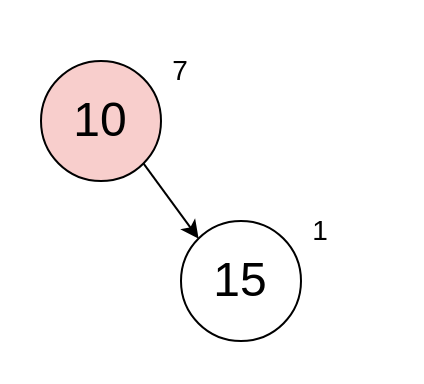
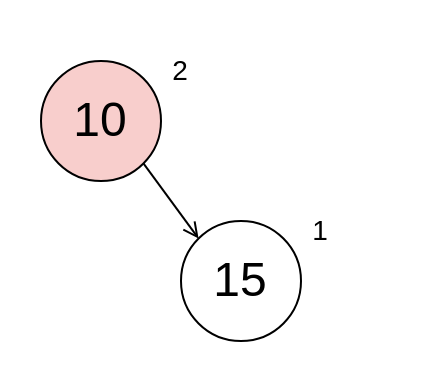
node "7": label "7" -> "2"
edge "10" -> "15": arrowhead classic -> open
